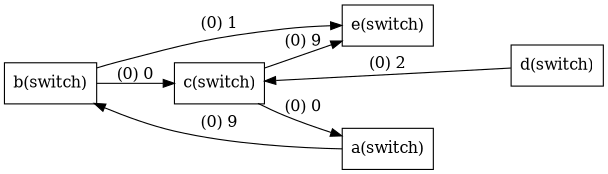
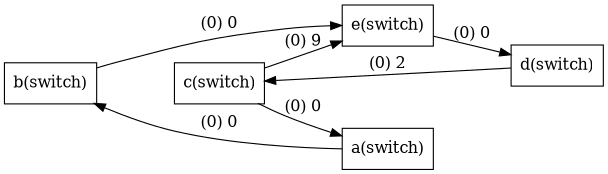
edge "b(switch)" -> "e(switch)": label "(0) 1" -> "(0) 0"
edge "e(switch)" -> "d(switch)": added, label "(0) 0"
edge "b(switch)" -> "c(switch)": removed, label "(0) 0"
edge "a(switch)" -> "b(switch)": label "(0) 9" -> "(0) 0"
